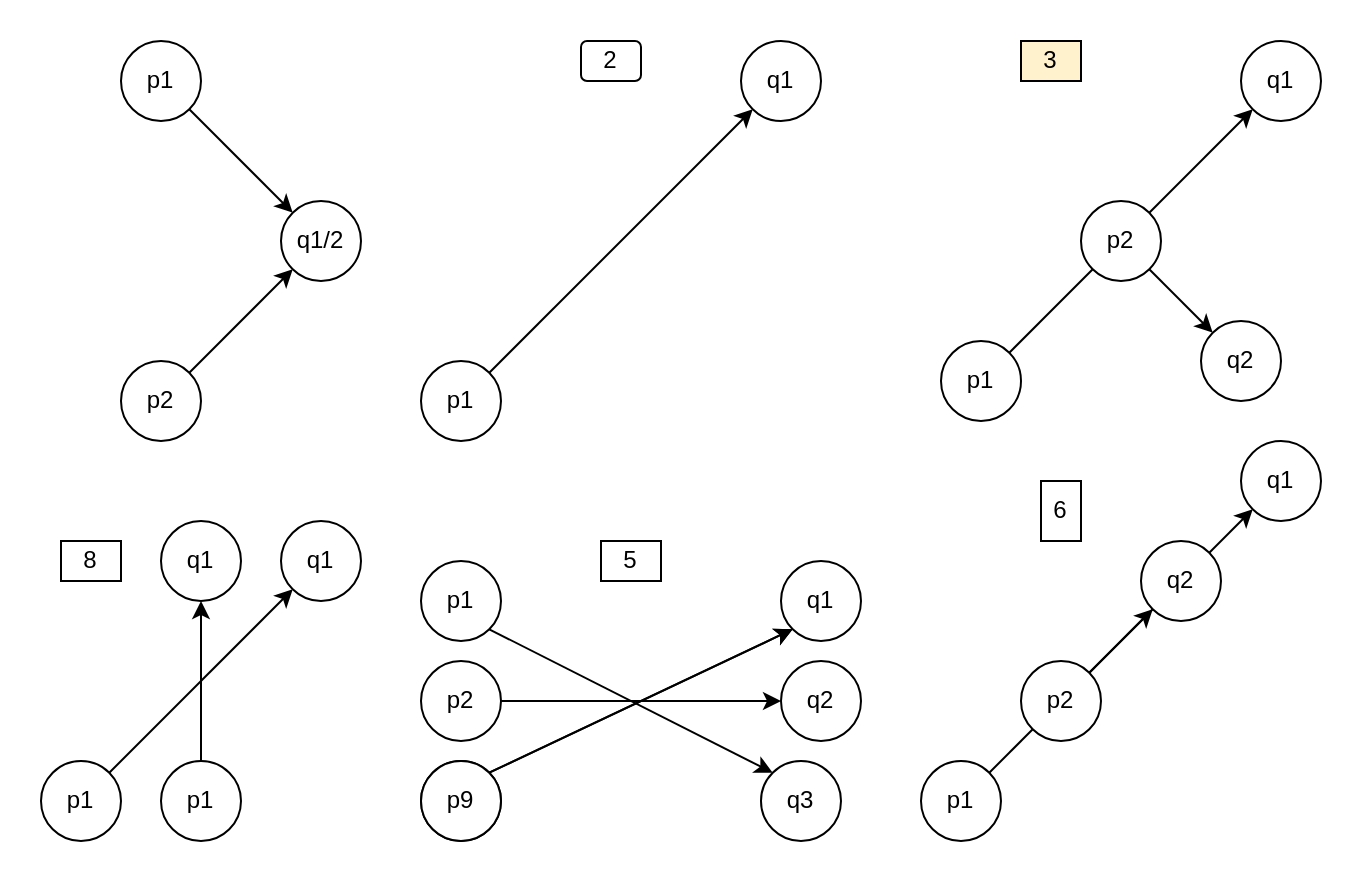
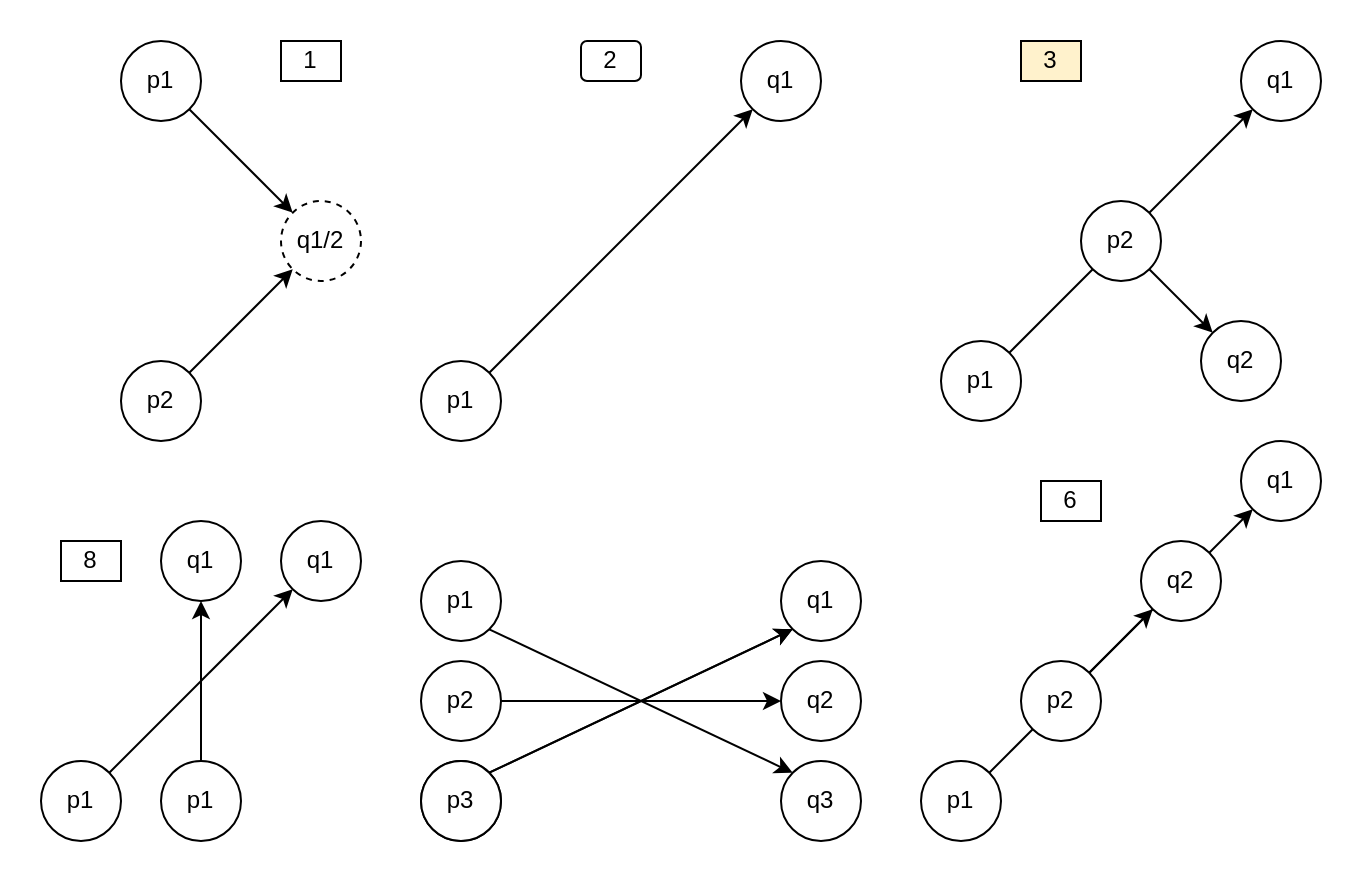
node "1": added
node "q1/2": style solid -> dashed
node "6": size 40x60 -> 60x40
node "5": removed
node "p9": label "p9" -> "p3"
node "q3": moved (801, 801) -> (821, 801)
